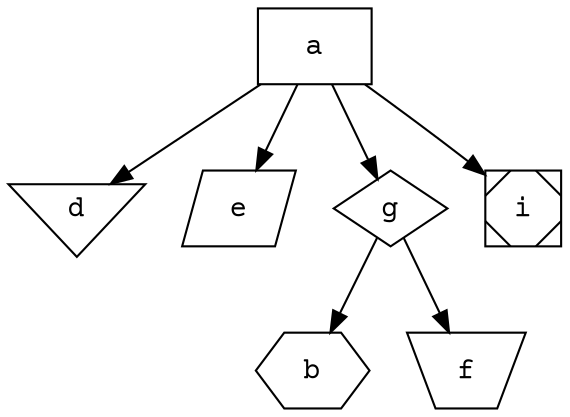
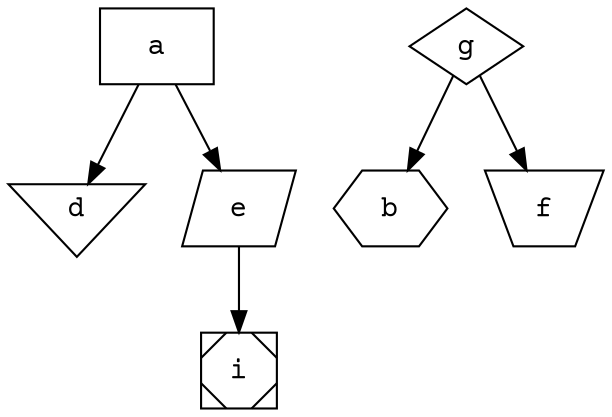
edge "a" -> "g": removed
edge "a" -> "i": now "e" -> "i"
